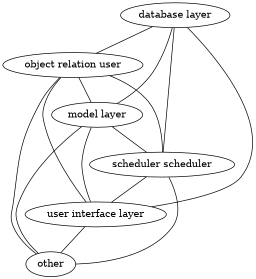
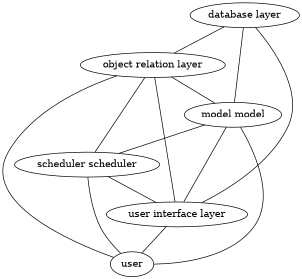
node "object relation user": label "object relation user" -> "object relation layer"
edge "database layer" -- "scheduler scheduler": removed
node "model layer": label "model layer" -> "model model"
node "other": label "other" -> "user"
